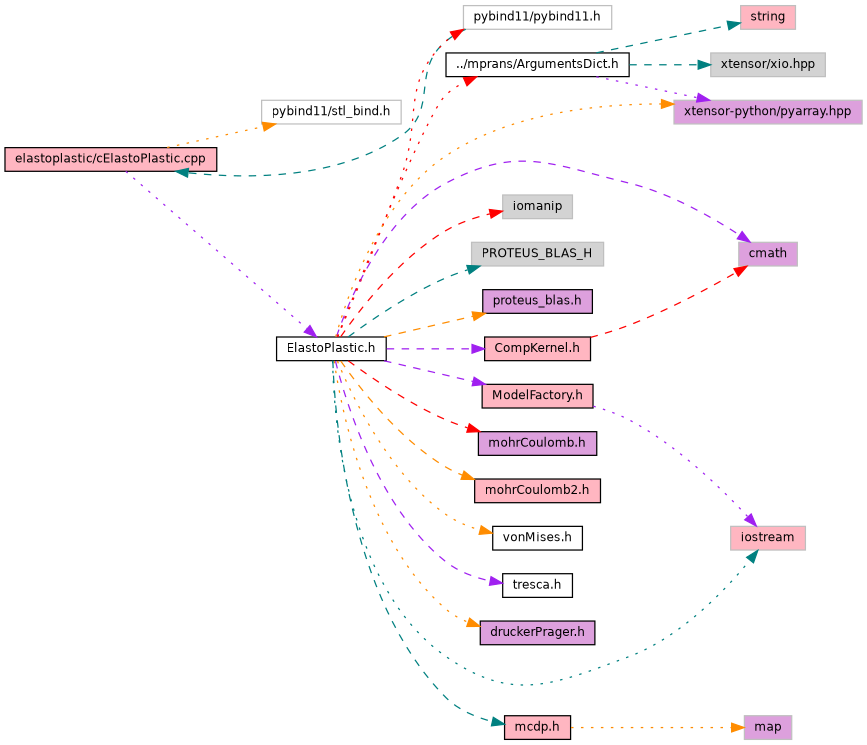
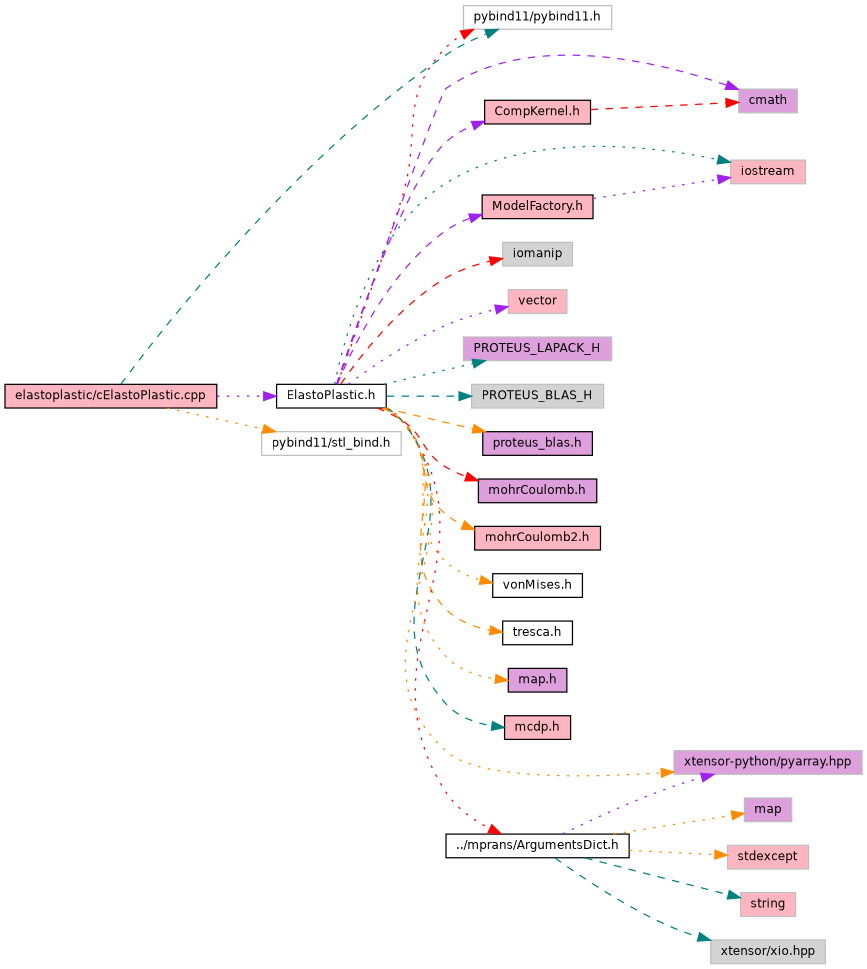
edge "pybind11/pybind11.h" -> "elastoplastic/cElastoPlastic.cpp": reversed
node "vector": added
node "PROTEUS_LAPACK_H": added
edge "ElastoPlastic.h" -> "tresca.h": color purple -> darkorange
node "druckerPrager.h": label "druckerPrager.h" -> "map.h"
edge "mcdp.h" -> "map": now "../mprans/ArgumentsDict.h" -> "map"
node "stdexcept": added
